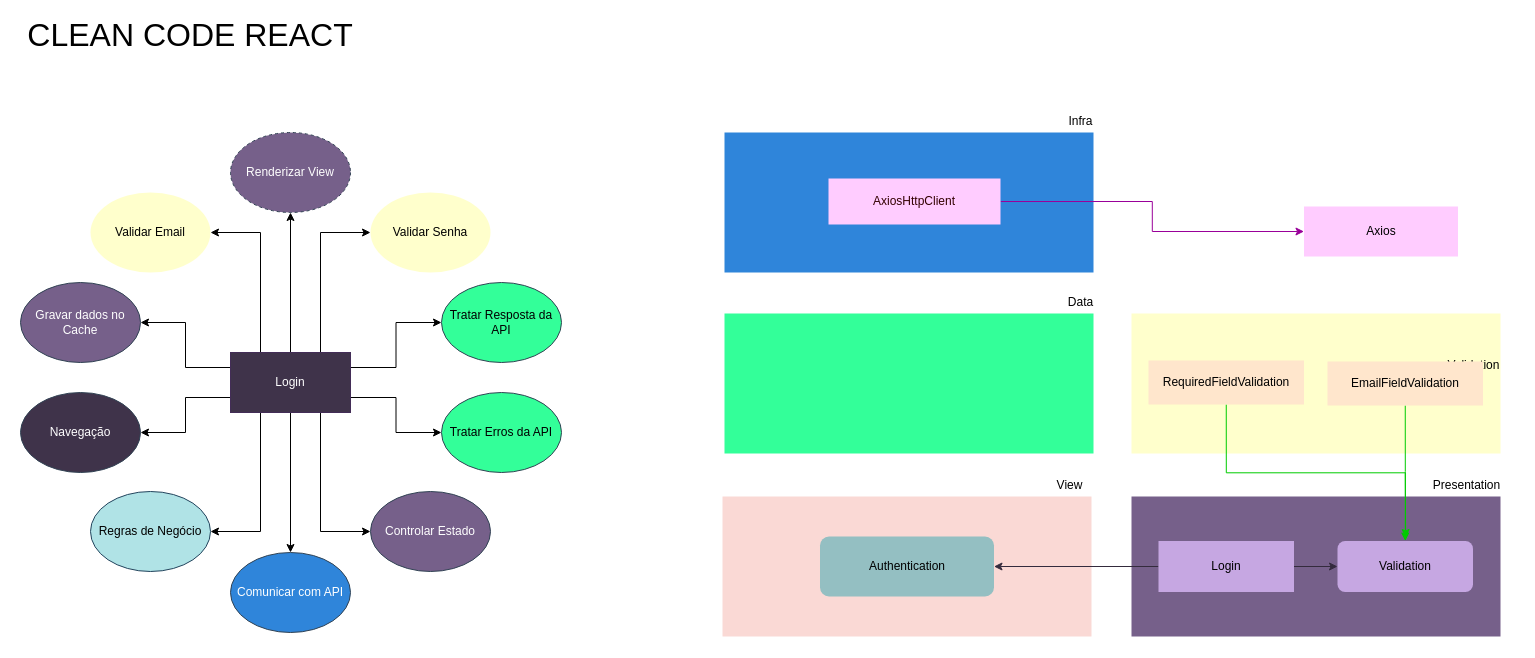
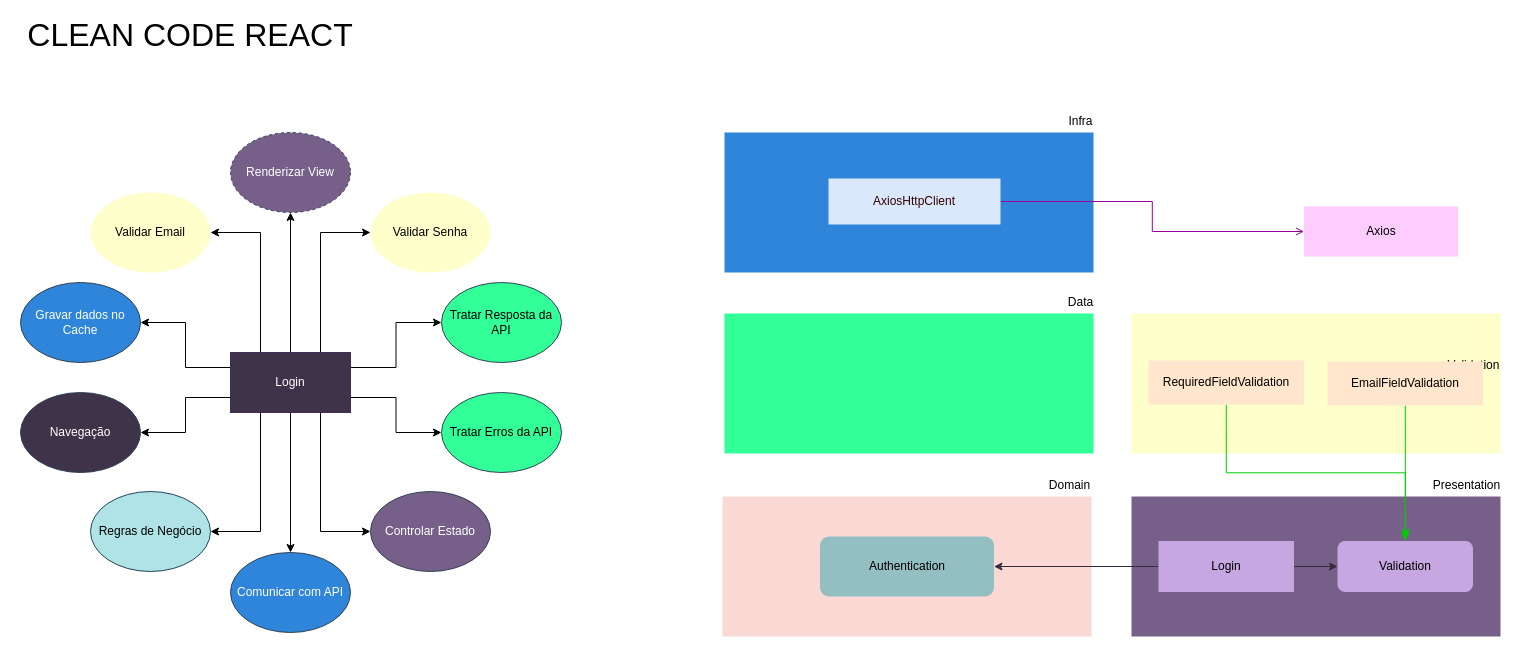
node "AxiosHttpClient": fillcolor #ffccff -> #dae8fc
edge "AxiosHttpClient" -> "Axios": arrowhead classic -> open
node "Gravar dados no Cache": fillcolor #76608a -> #2f85da
node "View": label "View" -> "Domain"
